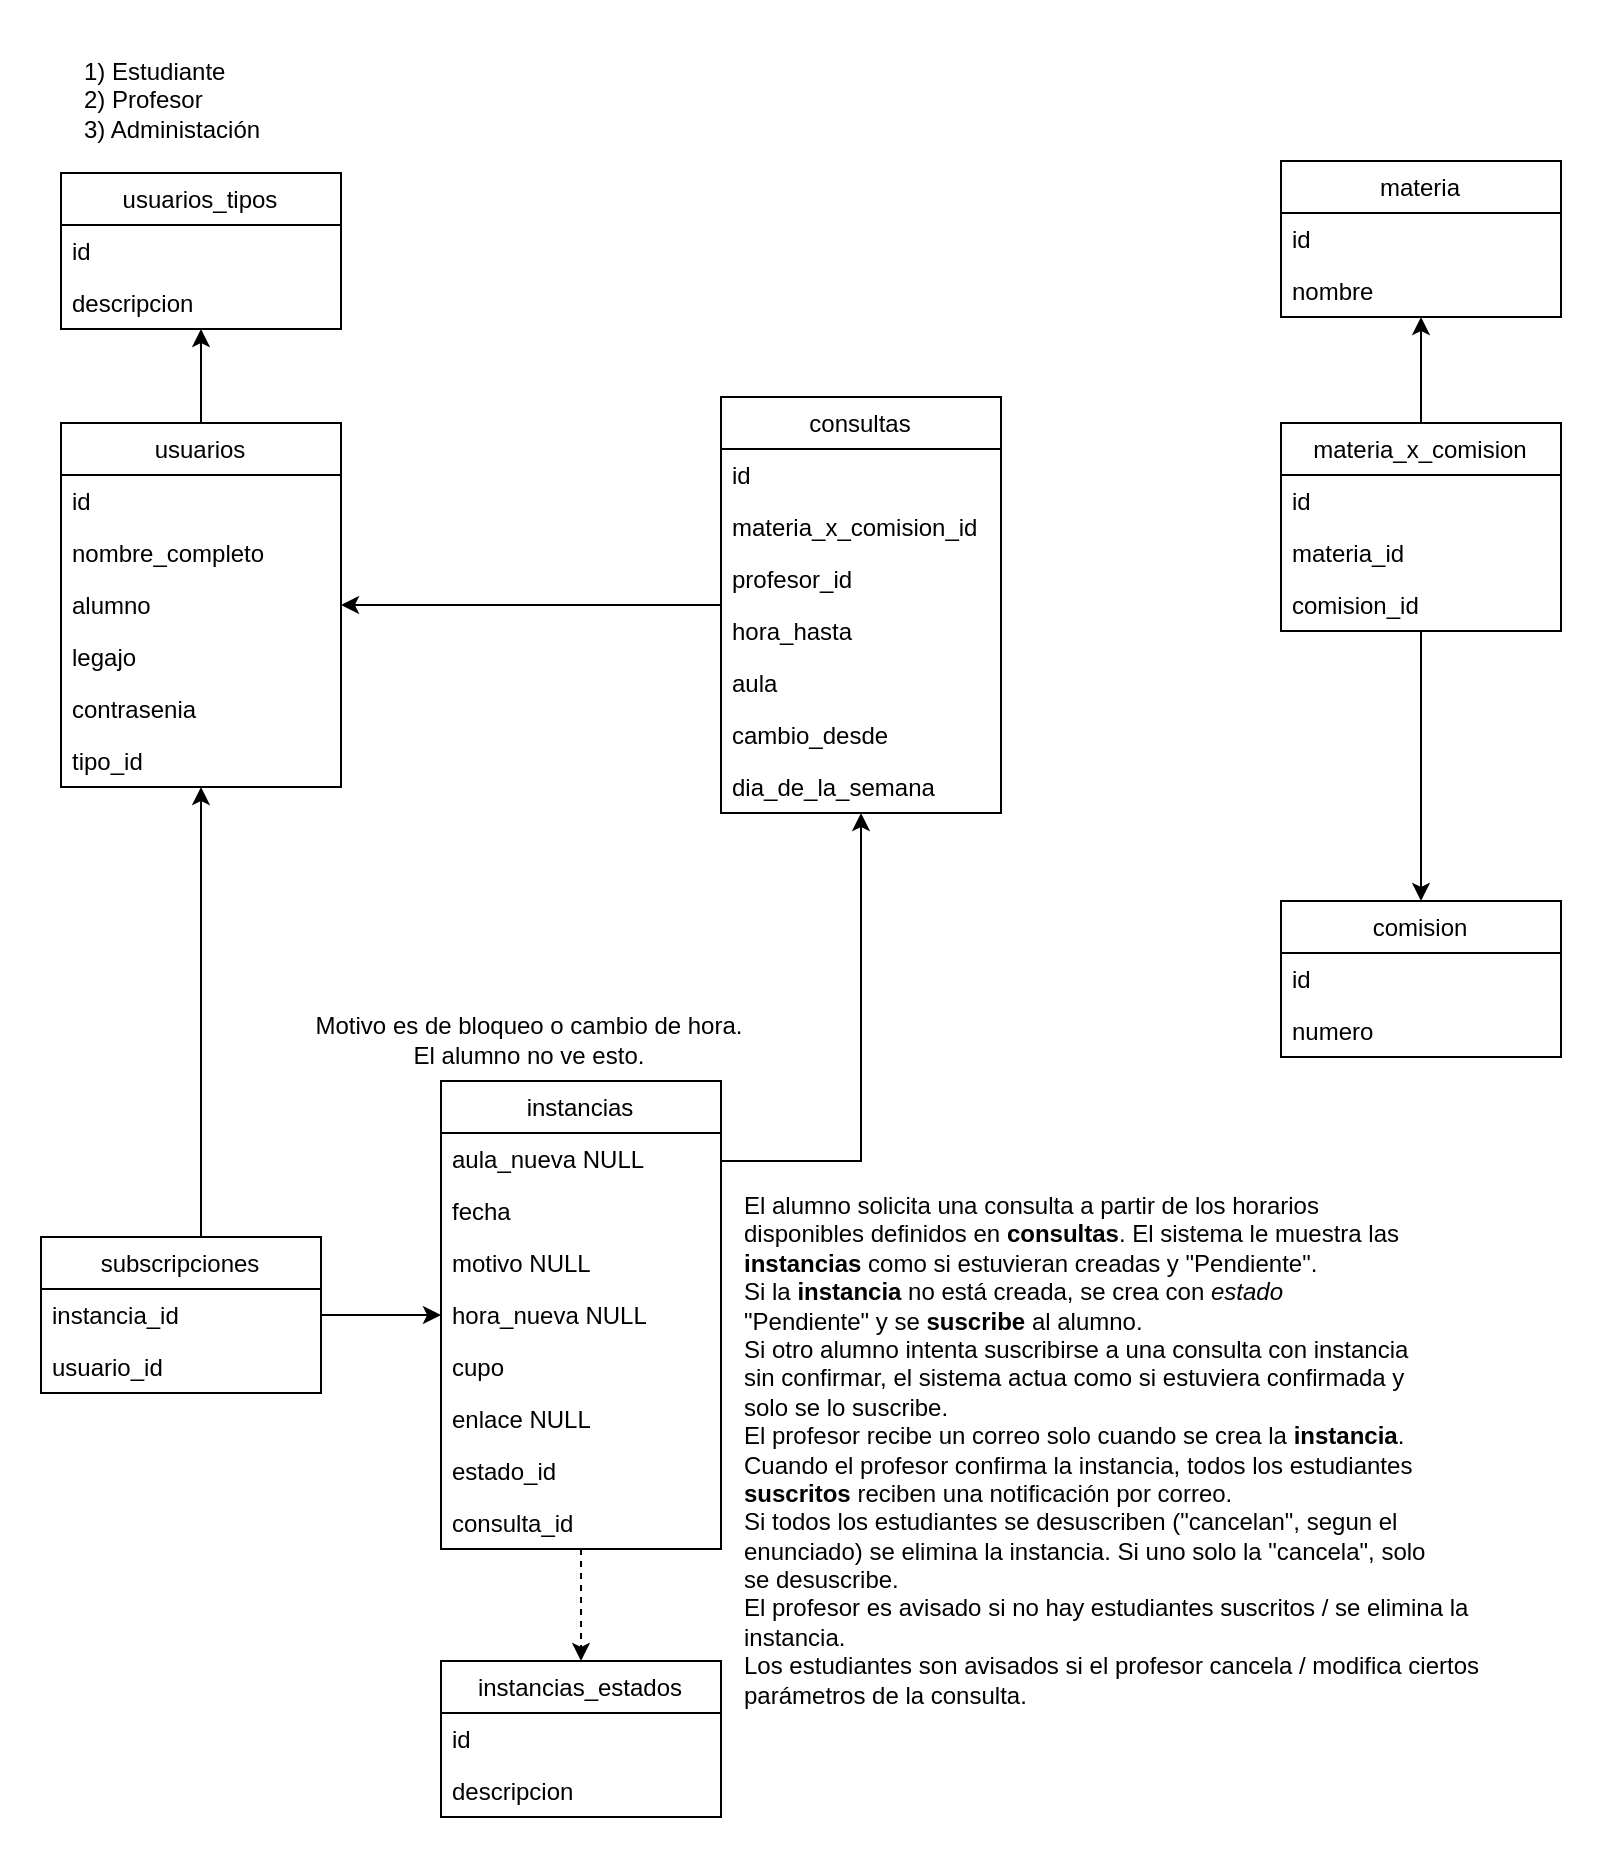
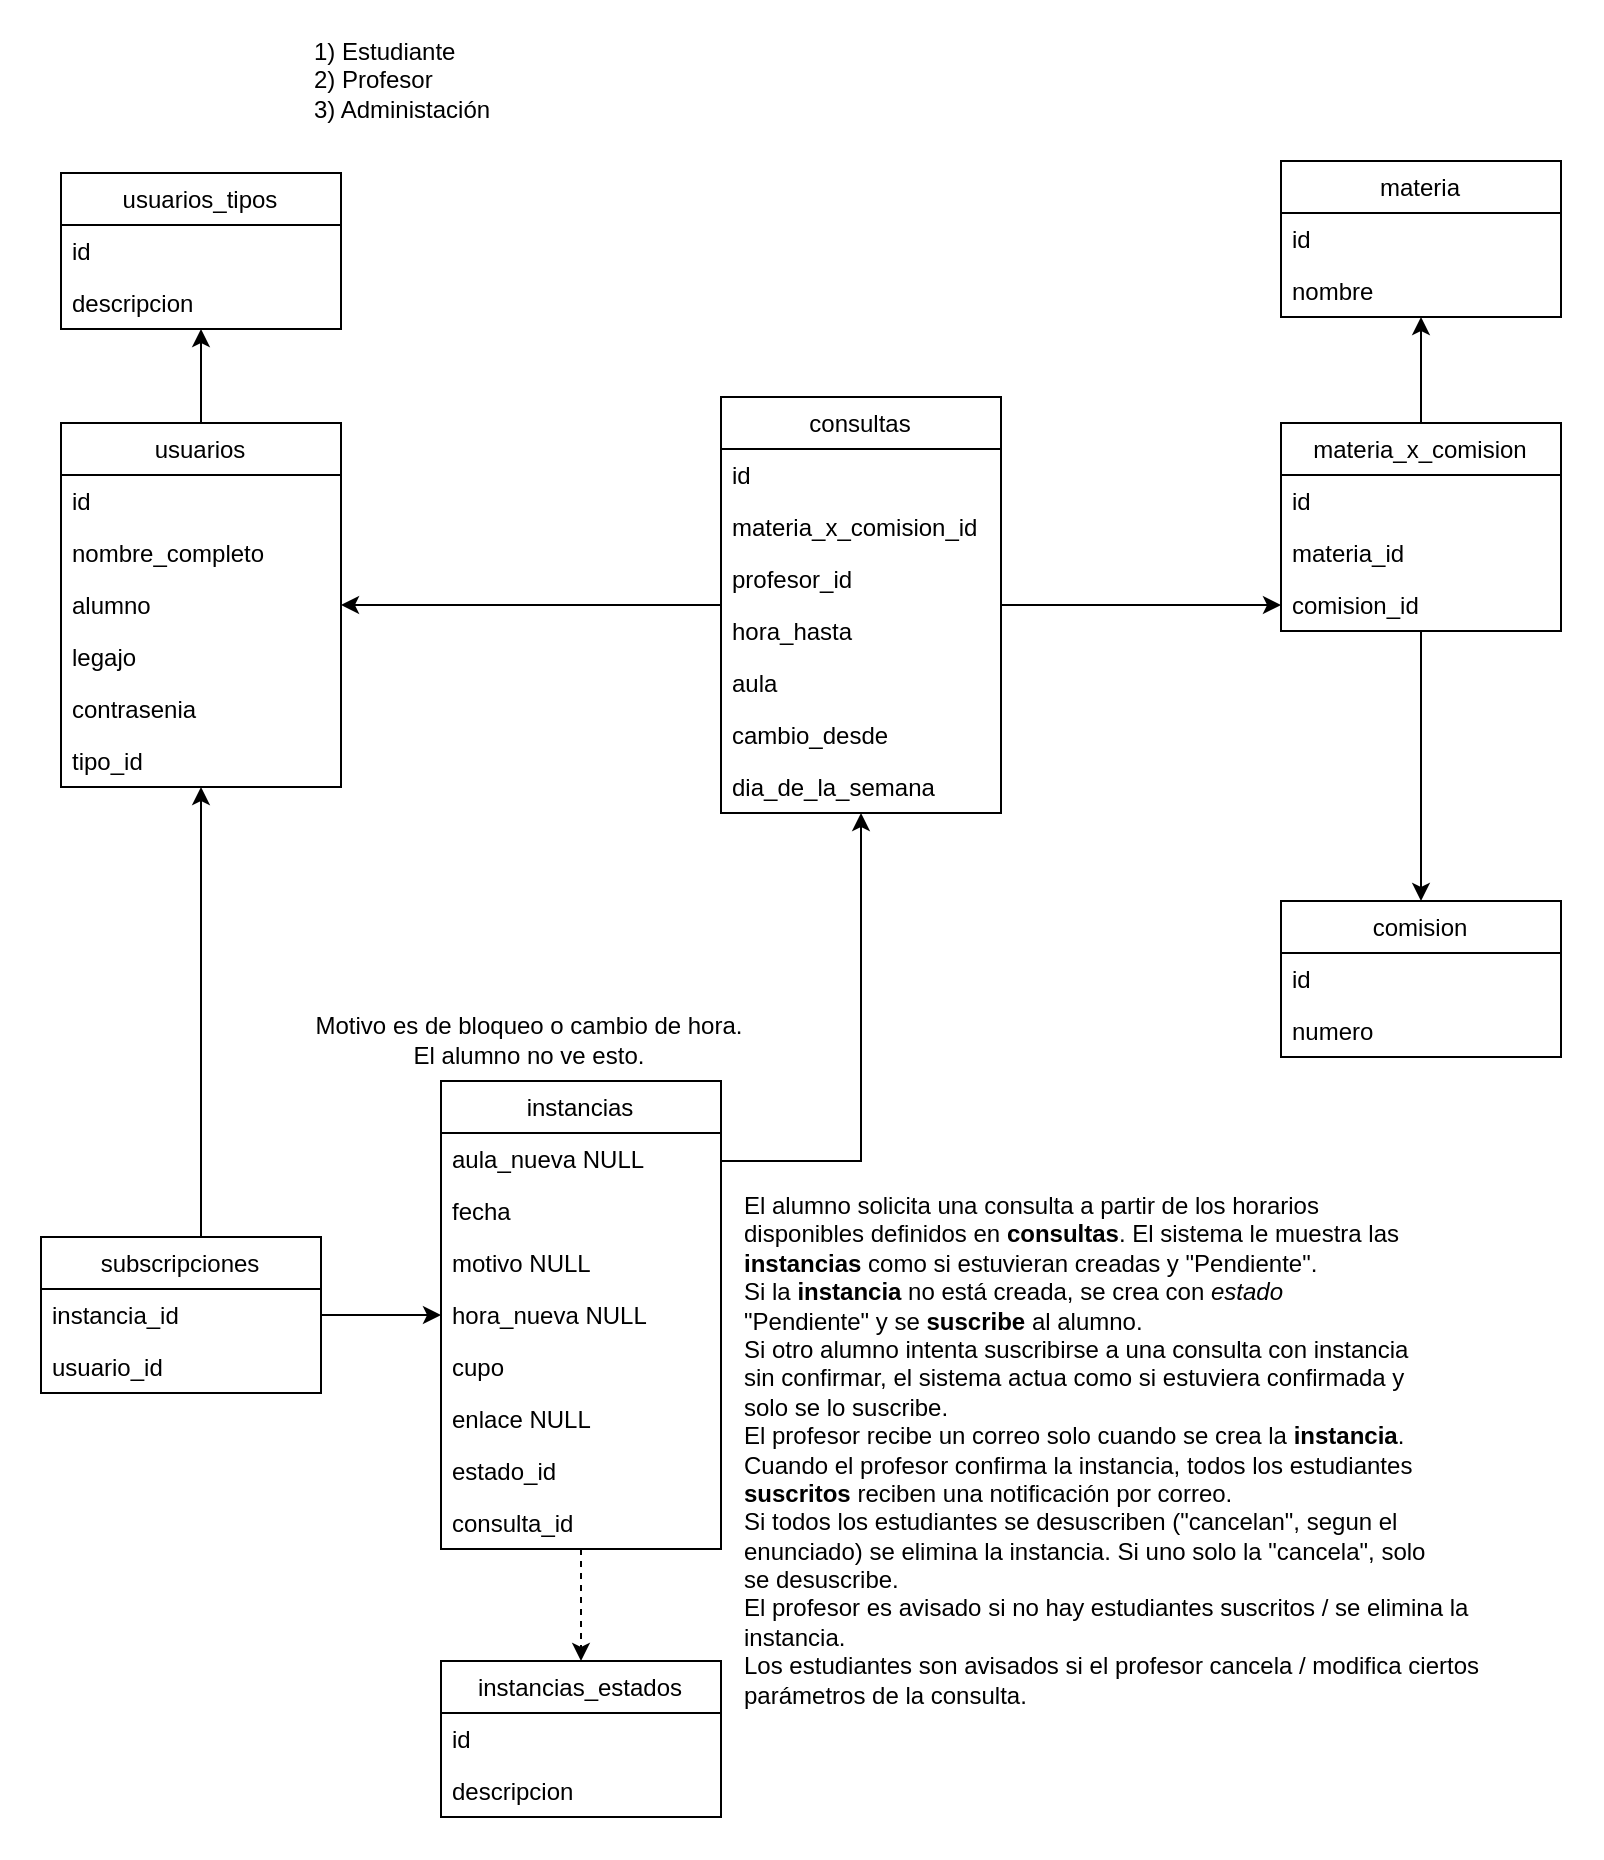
node "1) Estudiante 2) Profesor 3) Administación": moved (201, 101) -> (431, 81)
edge "consultas" -> "materia_x_comision": added
